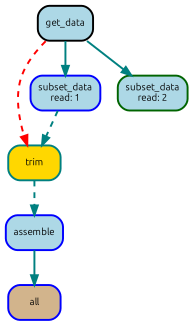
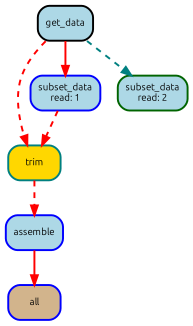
edge "get_data" -> "subset_data read: 1": color teal -> red
edge "get_data" -> "subset_data read: 2": style bold -> dashed
edge "subset_data read: 1" -> "trim": color teal -> red
edge "trim" -> "assemble": color teal -> red
edge "assemble" -> "all": color teal -> red
